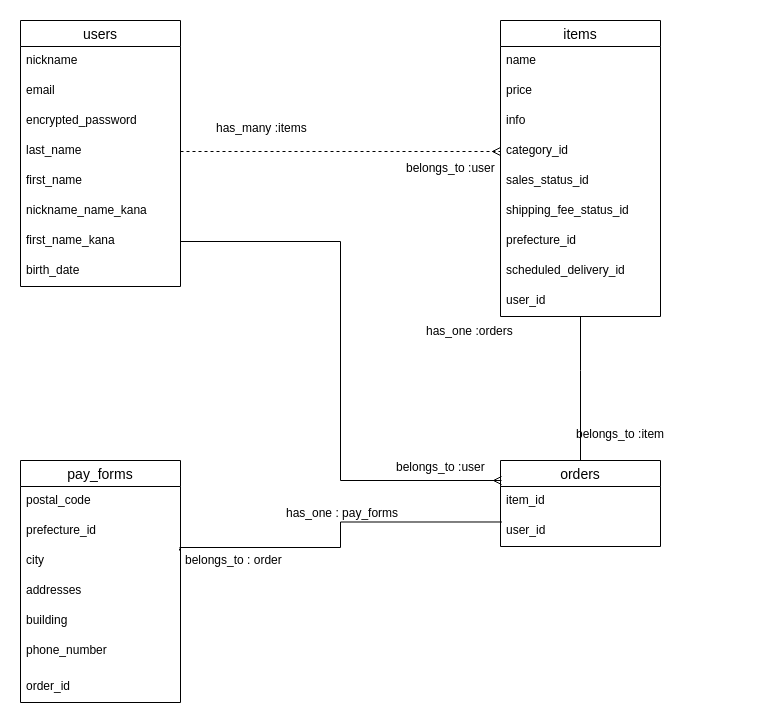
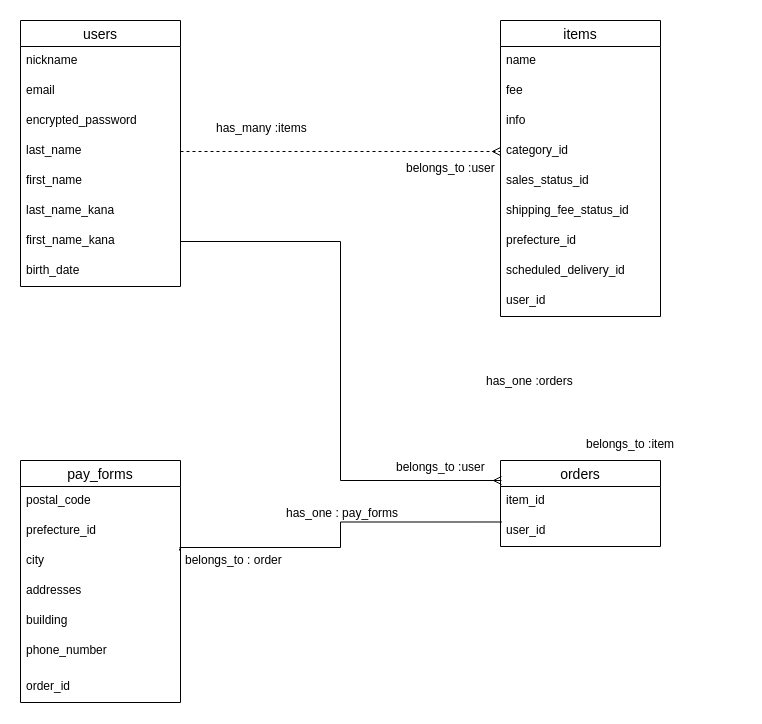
node "price": label "price" -> "fee"
node "nickname_name_kana": label "nickname_name_kana" -> "last_name_kana"
node "has_one :orders": moved (501, 333) -> (561, 383)
edge "items" -- "orders": removed
node "belongs_to :item": moved (651, 436) -> (661, 446)
